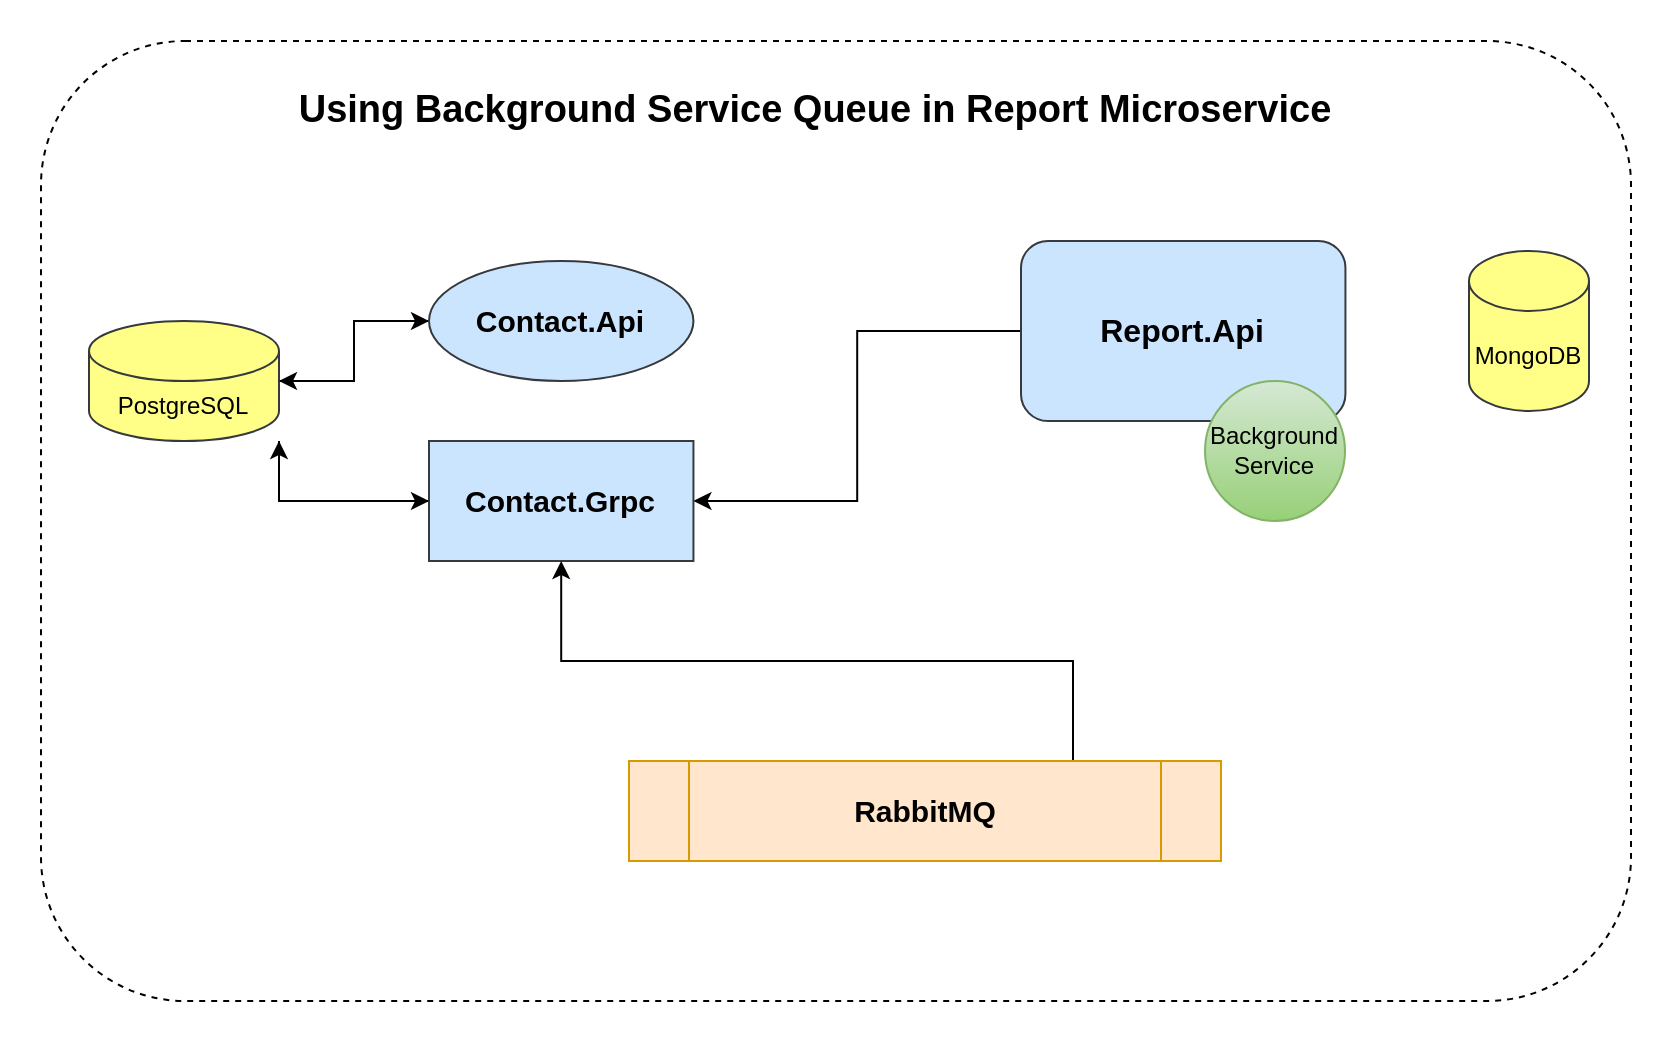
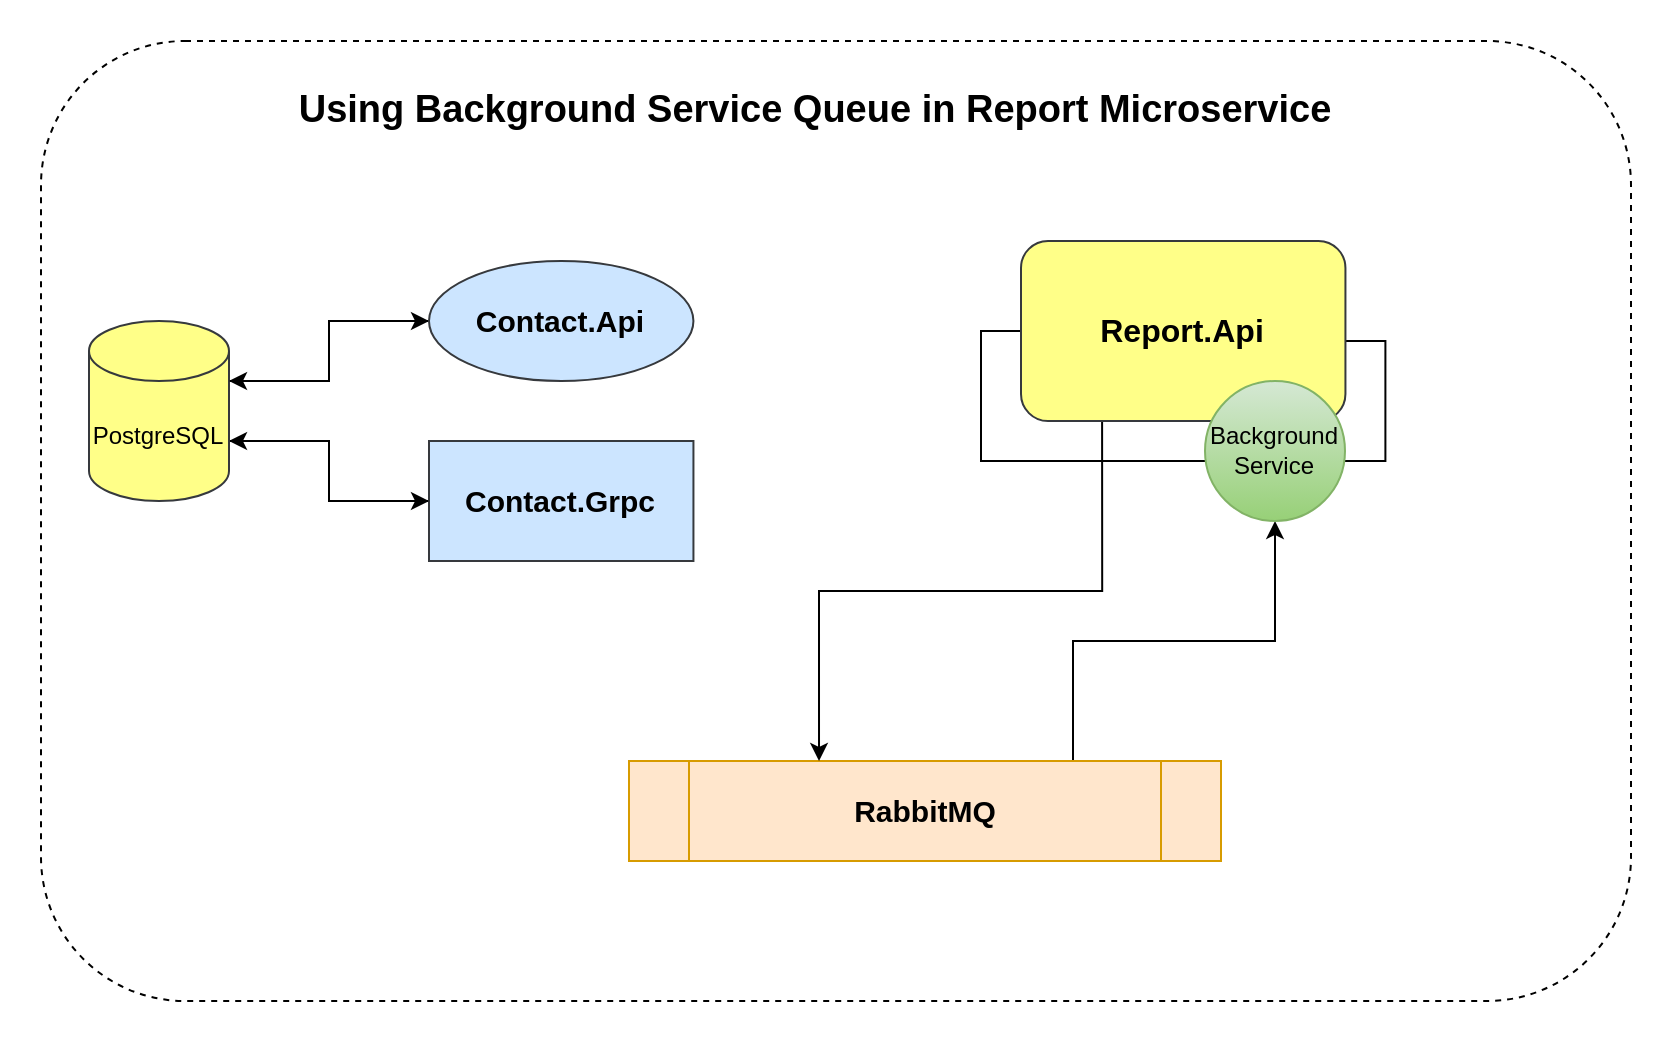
node "Report.Api": fillcolor #cce5ff -> #ffff88
node "MongoDB": removed
node "PostgreSQL": size 190x120 -> 140x180
edge "Report.Api" -> "Contact.Grpc": now "Report.Api" -> "Background Service"
edge "Report.Api" -> "RabbitMQ": added
edge "RabbitMQ" -> "Contact.Grpc": now "RabbitMQ" -> "Background Service"
